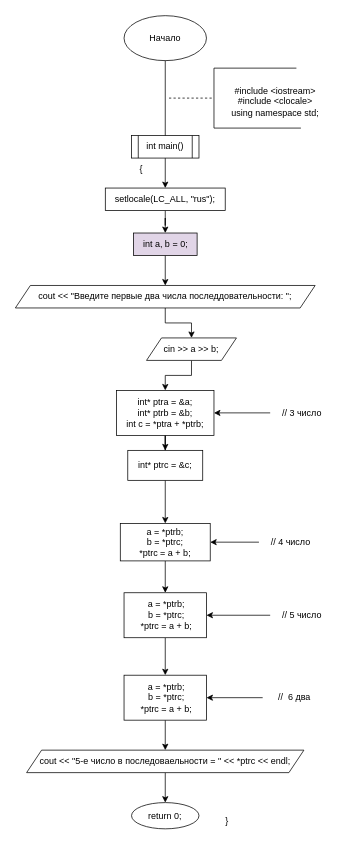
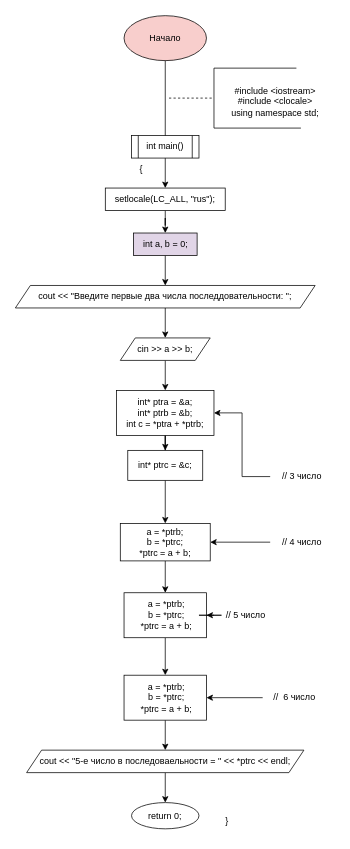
node "Начало": fillcolor #ffffff -> #f8cecc
node "cin >> a >> b;": moved (192, 349) -> (165, 349)
node "// 3 число": moved (302, 413) -> (302, 477)
node "// 4 число": moved (291, 542) -> (302, 542)
node "// 5 число": moved (302, 615) -> (246, 615)
node "// 6 два": label "// 6 два" -> "// 6 число"
